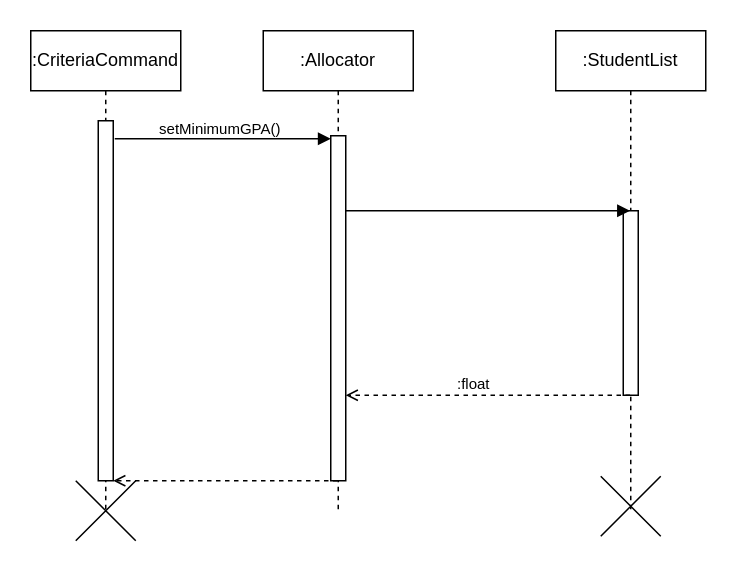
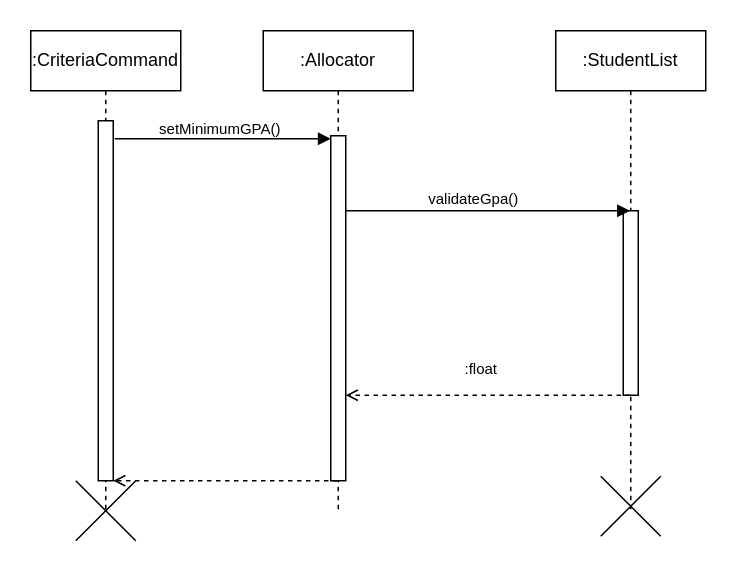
node "validateGpa()": added
node ":float": moved (473, 383) -> (481, 368)
